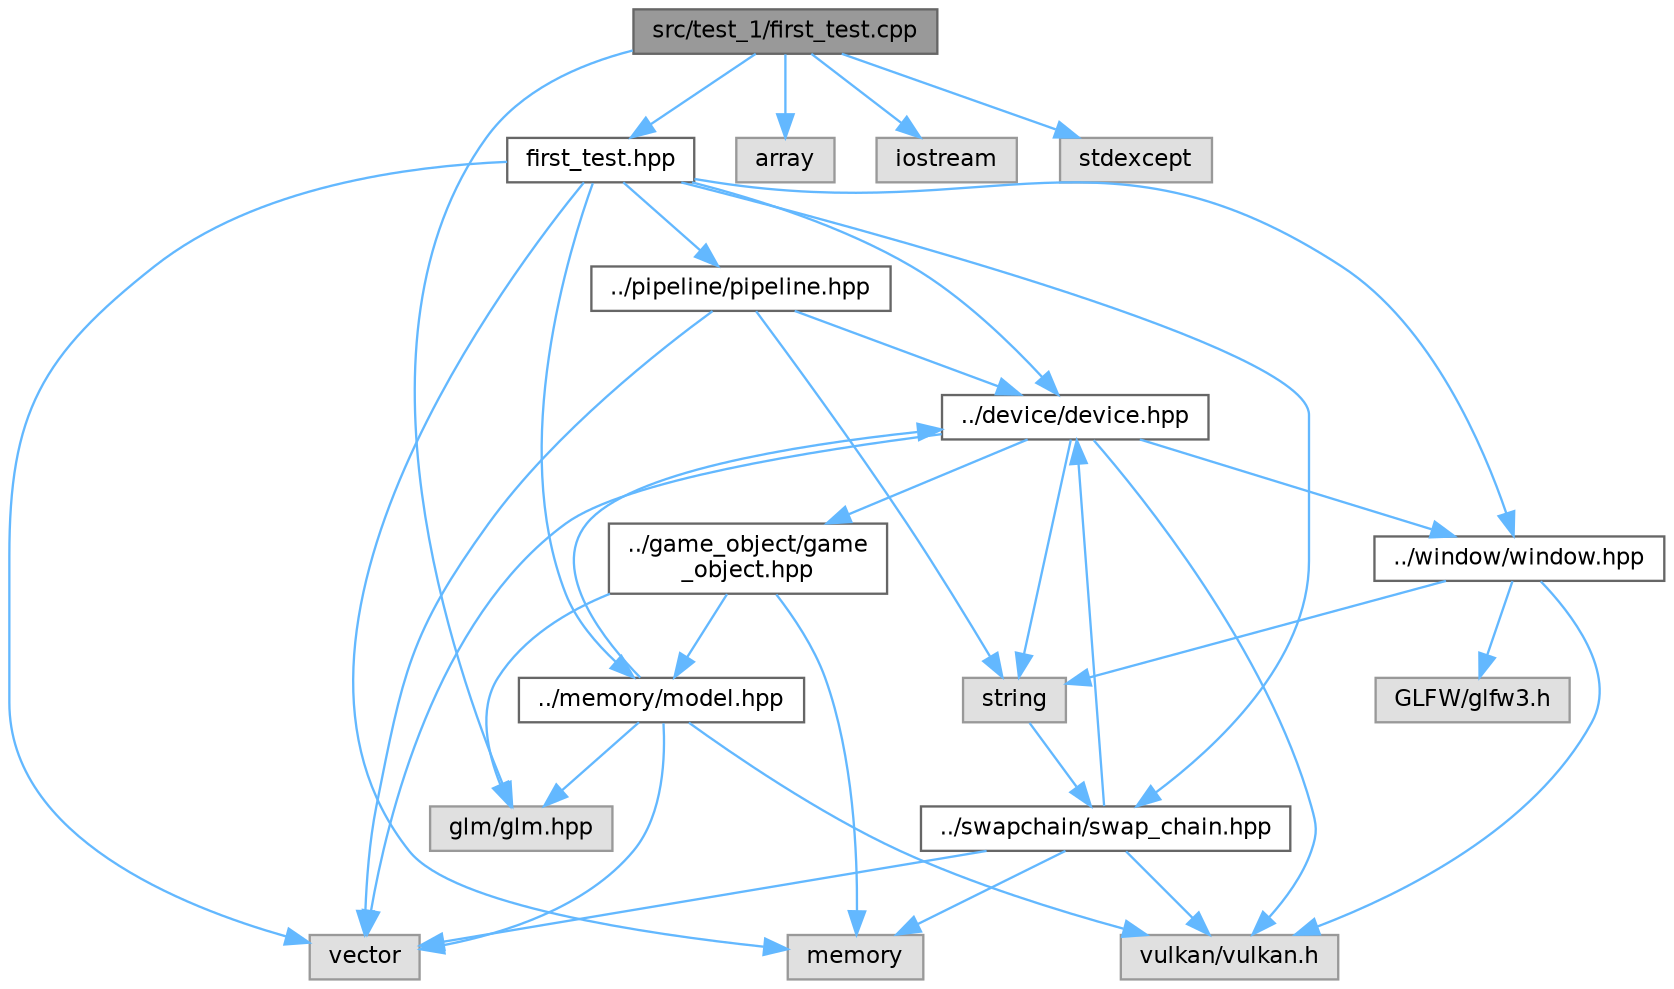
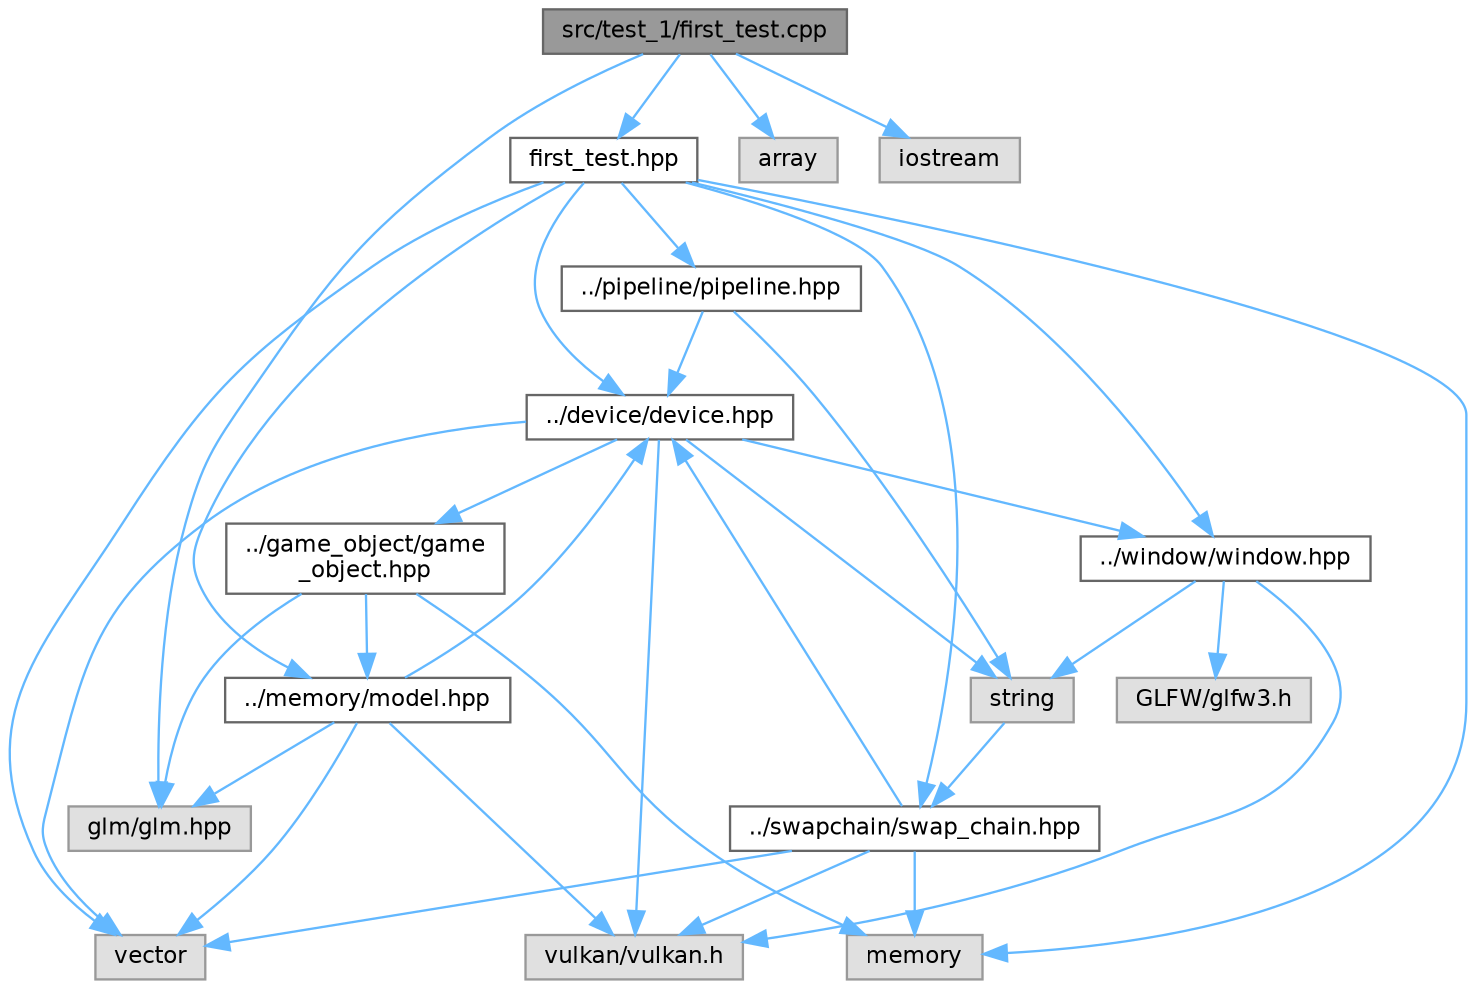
node "stdexcept": removed
edge "../pipeline/pipeline.hpp" -> "vector": removed
